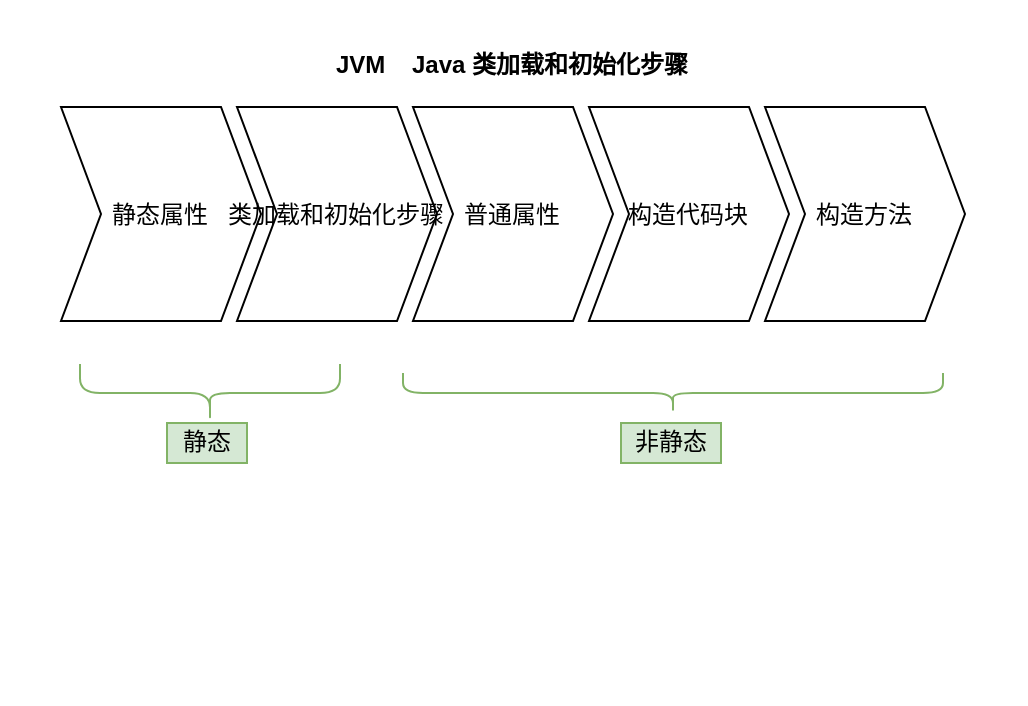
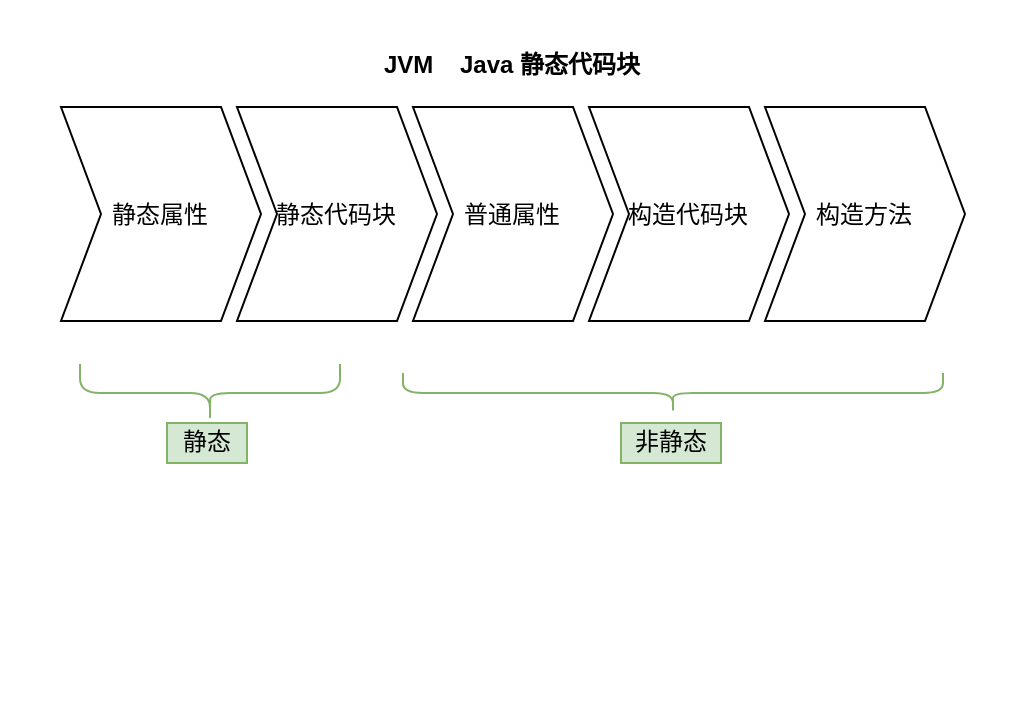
node "JVM Java 类加载和初始化步骤": label "JVM Java 类加载和初始化步骤" -> "JVM Java 静态代码块"
node "类加载和初始化步骤": label "类加载和初始化步骤" -> "静态代码块"
